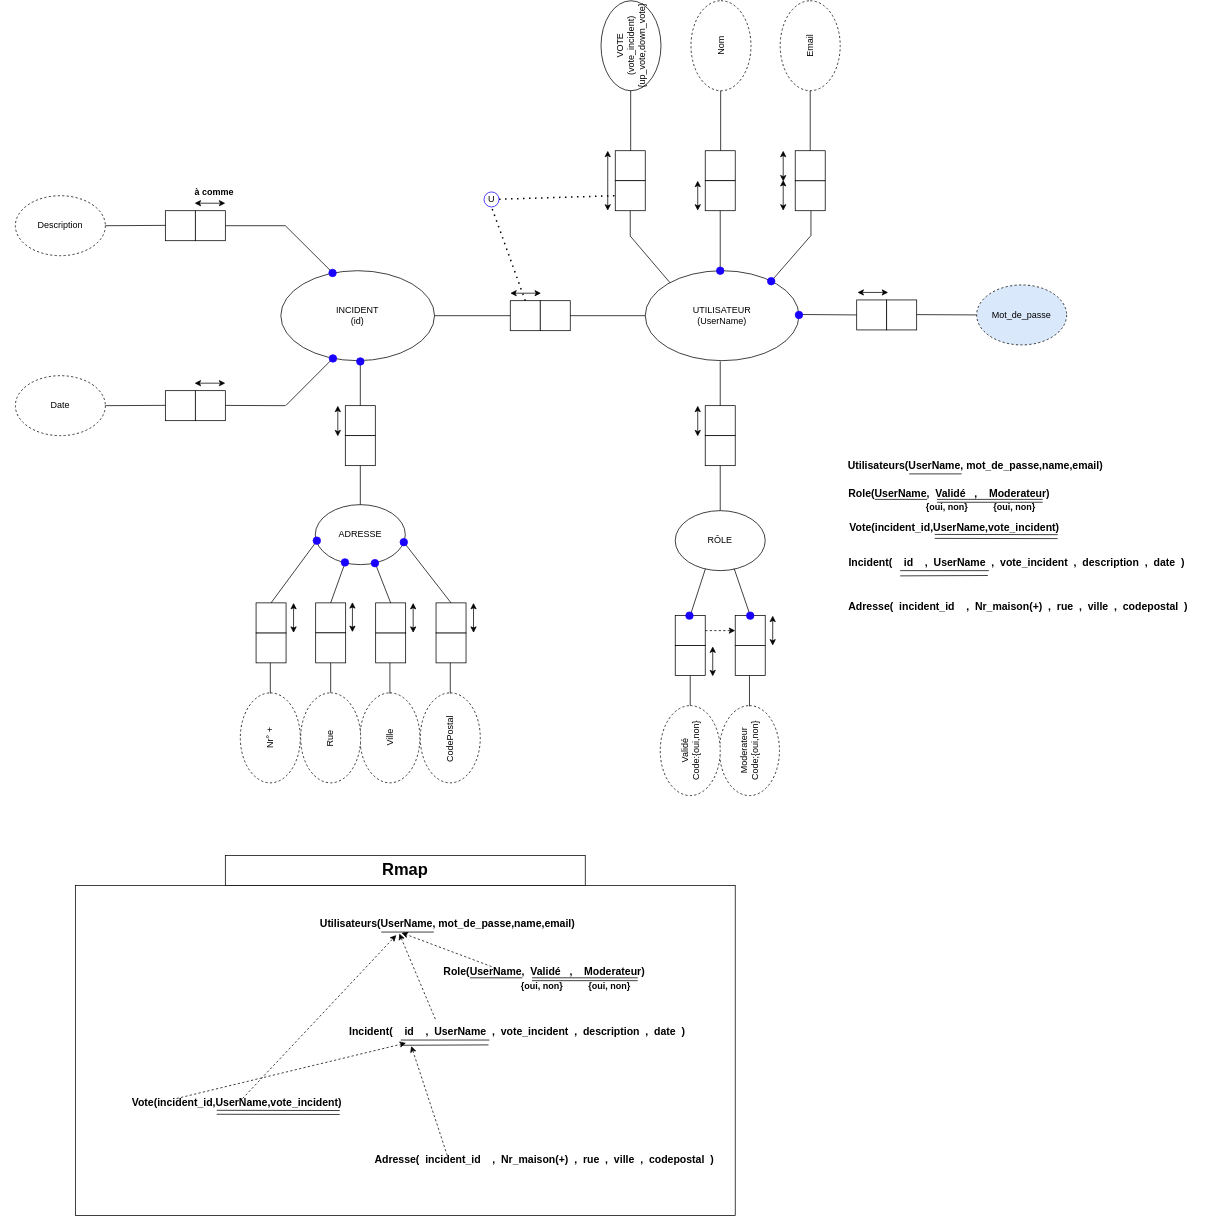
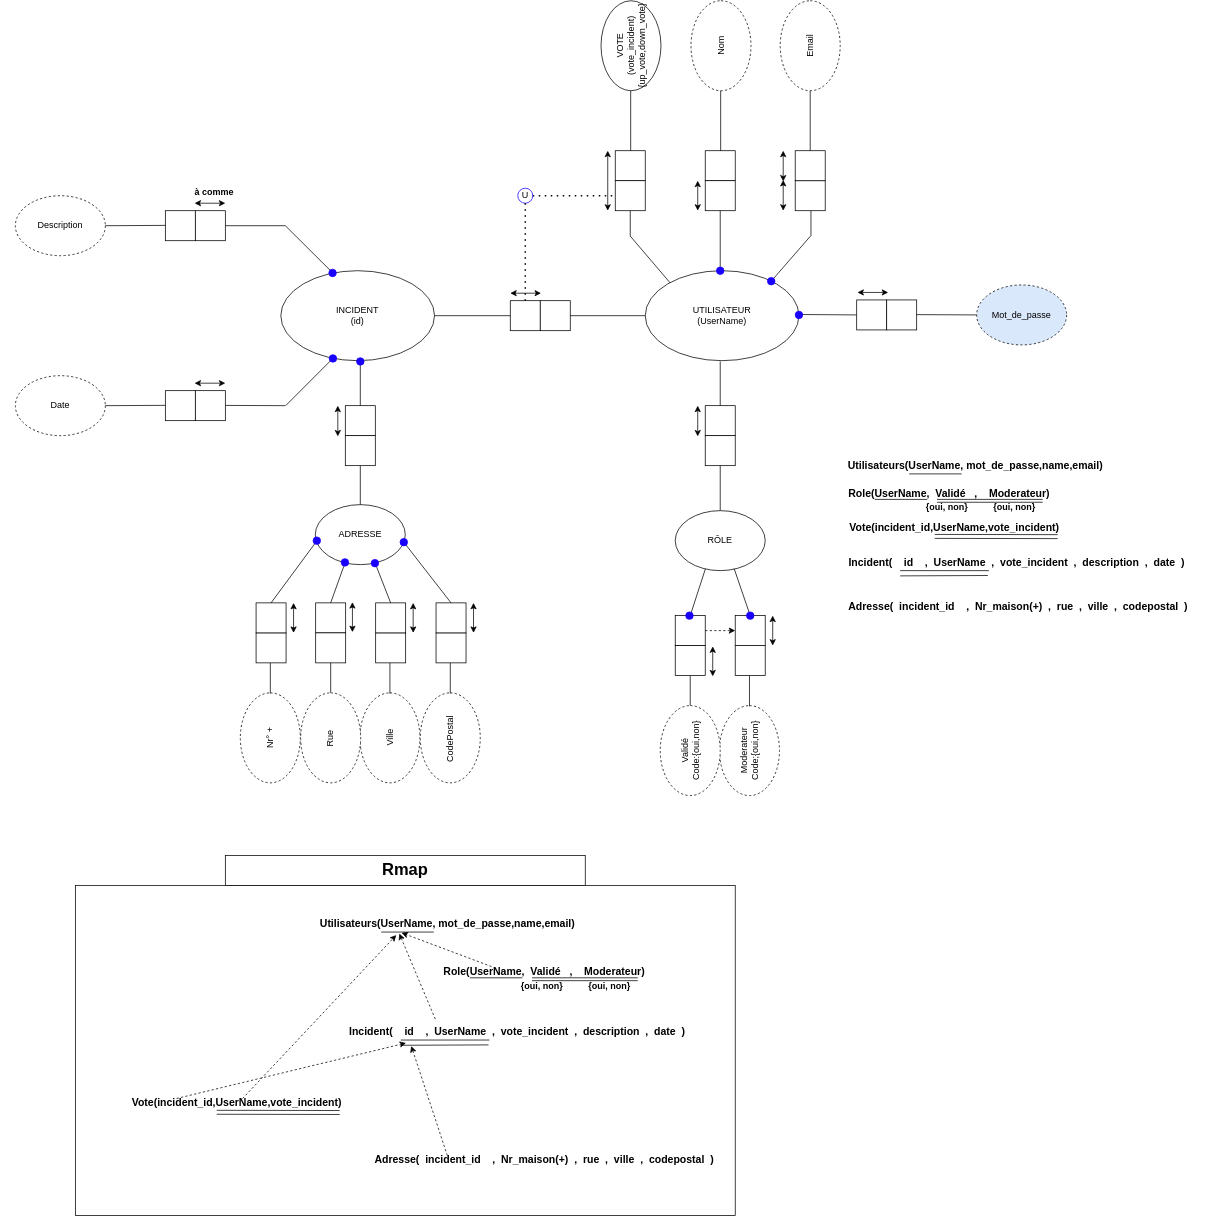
node "U": moved (492, 199) -> (525, 195)
